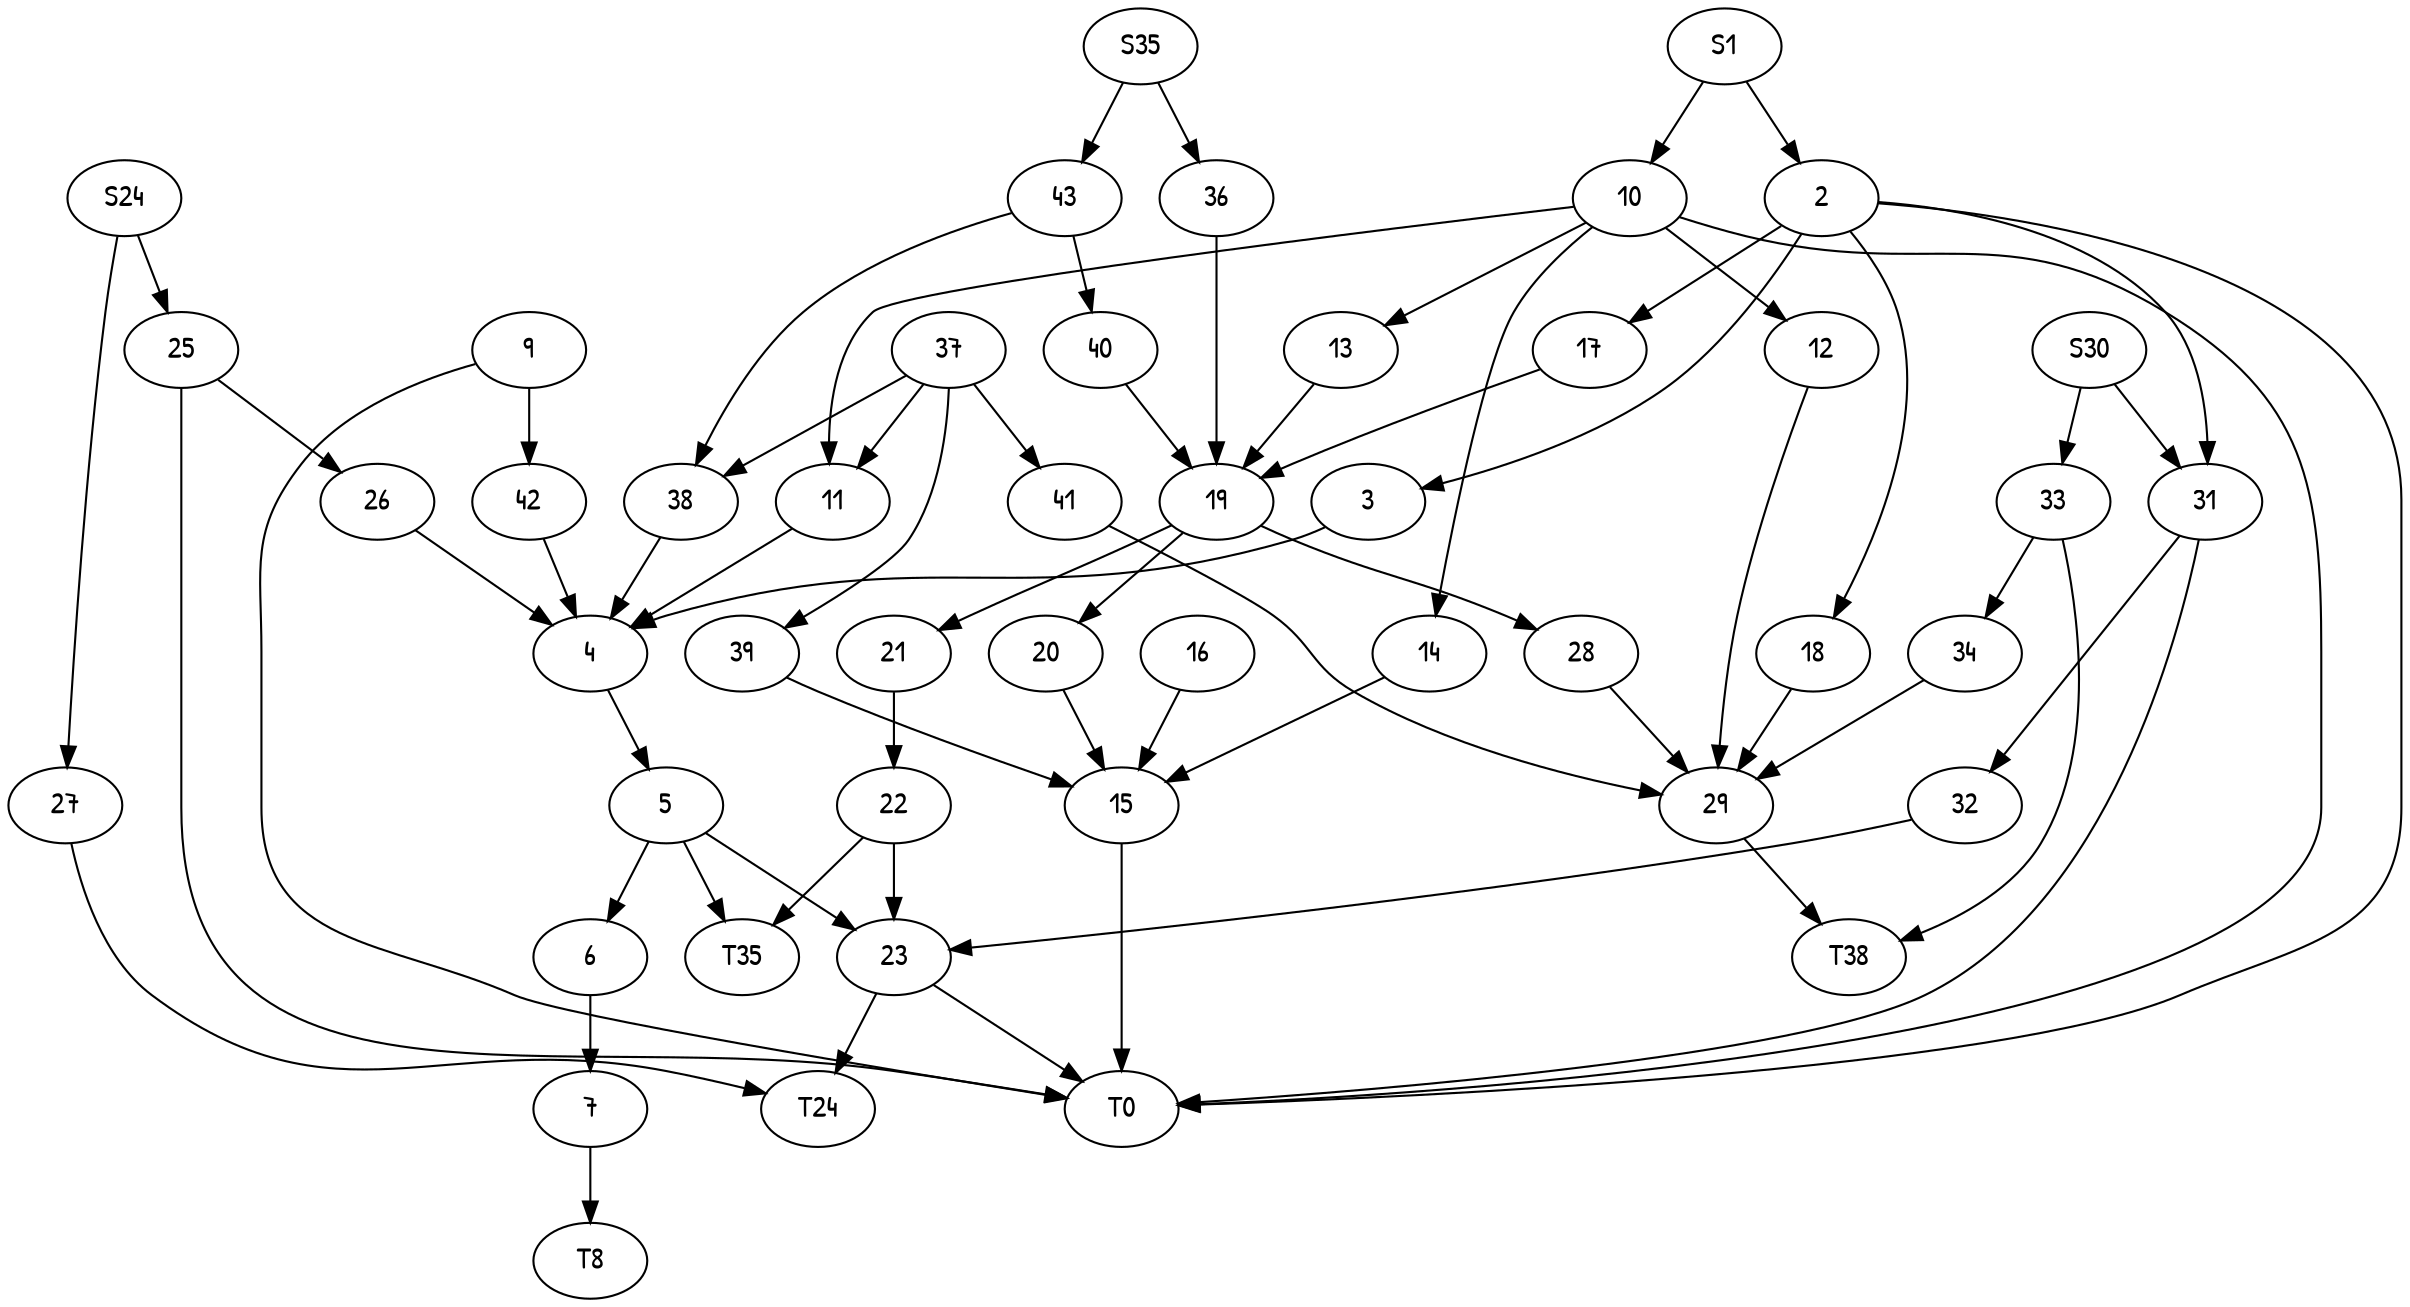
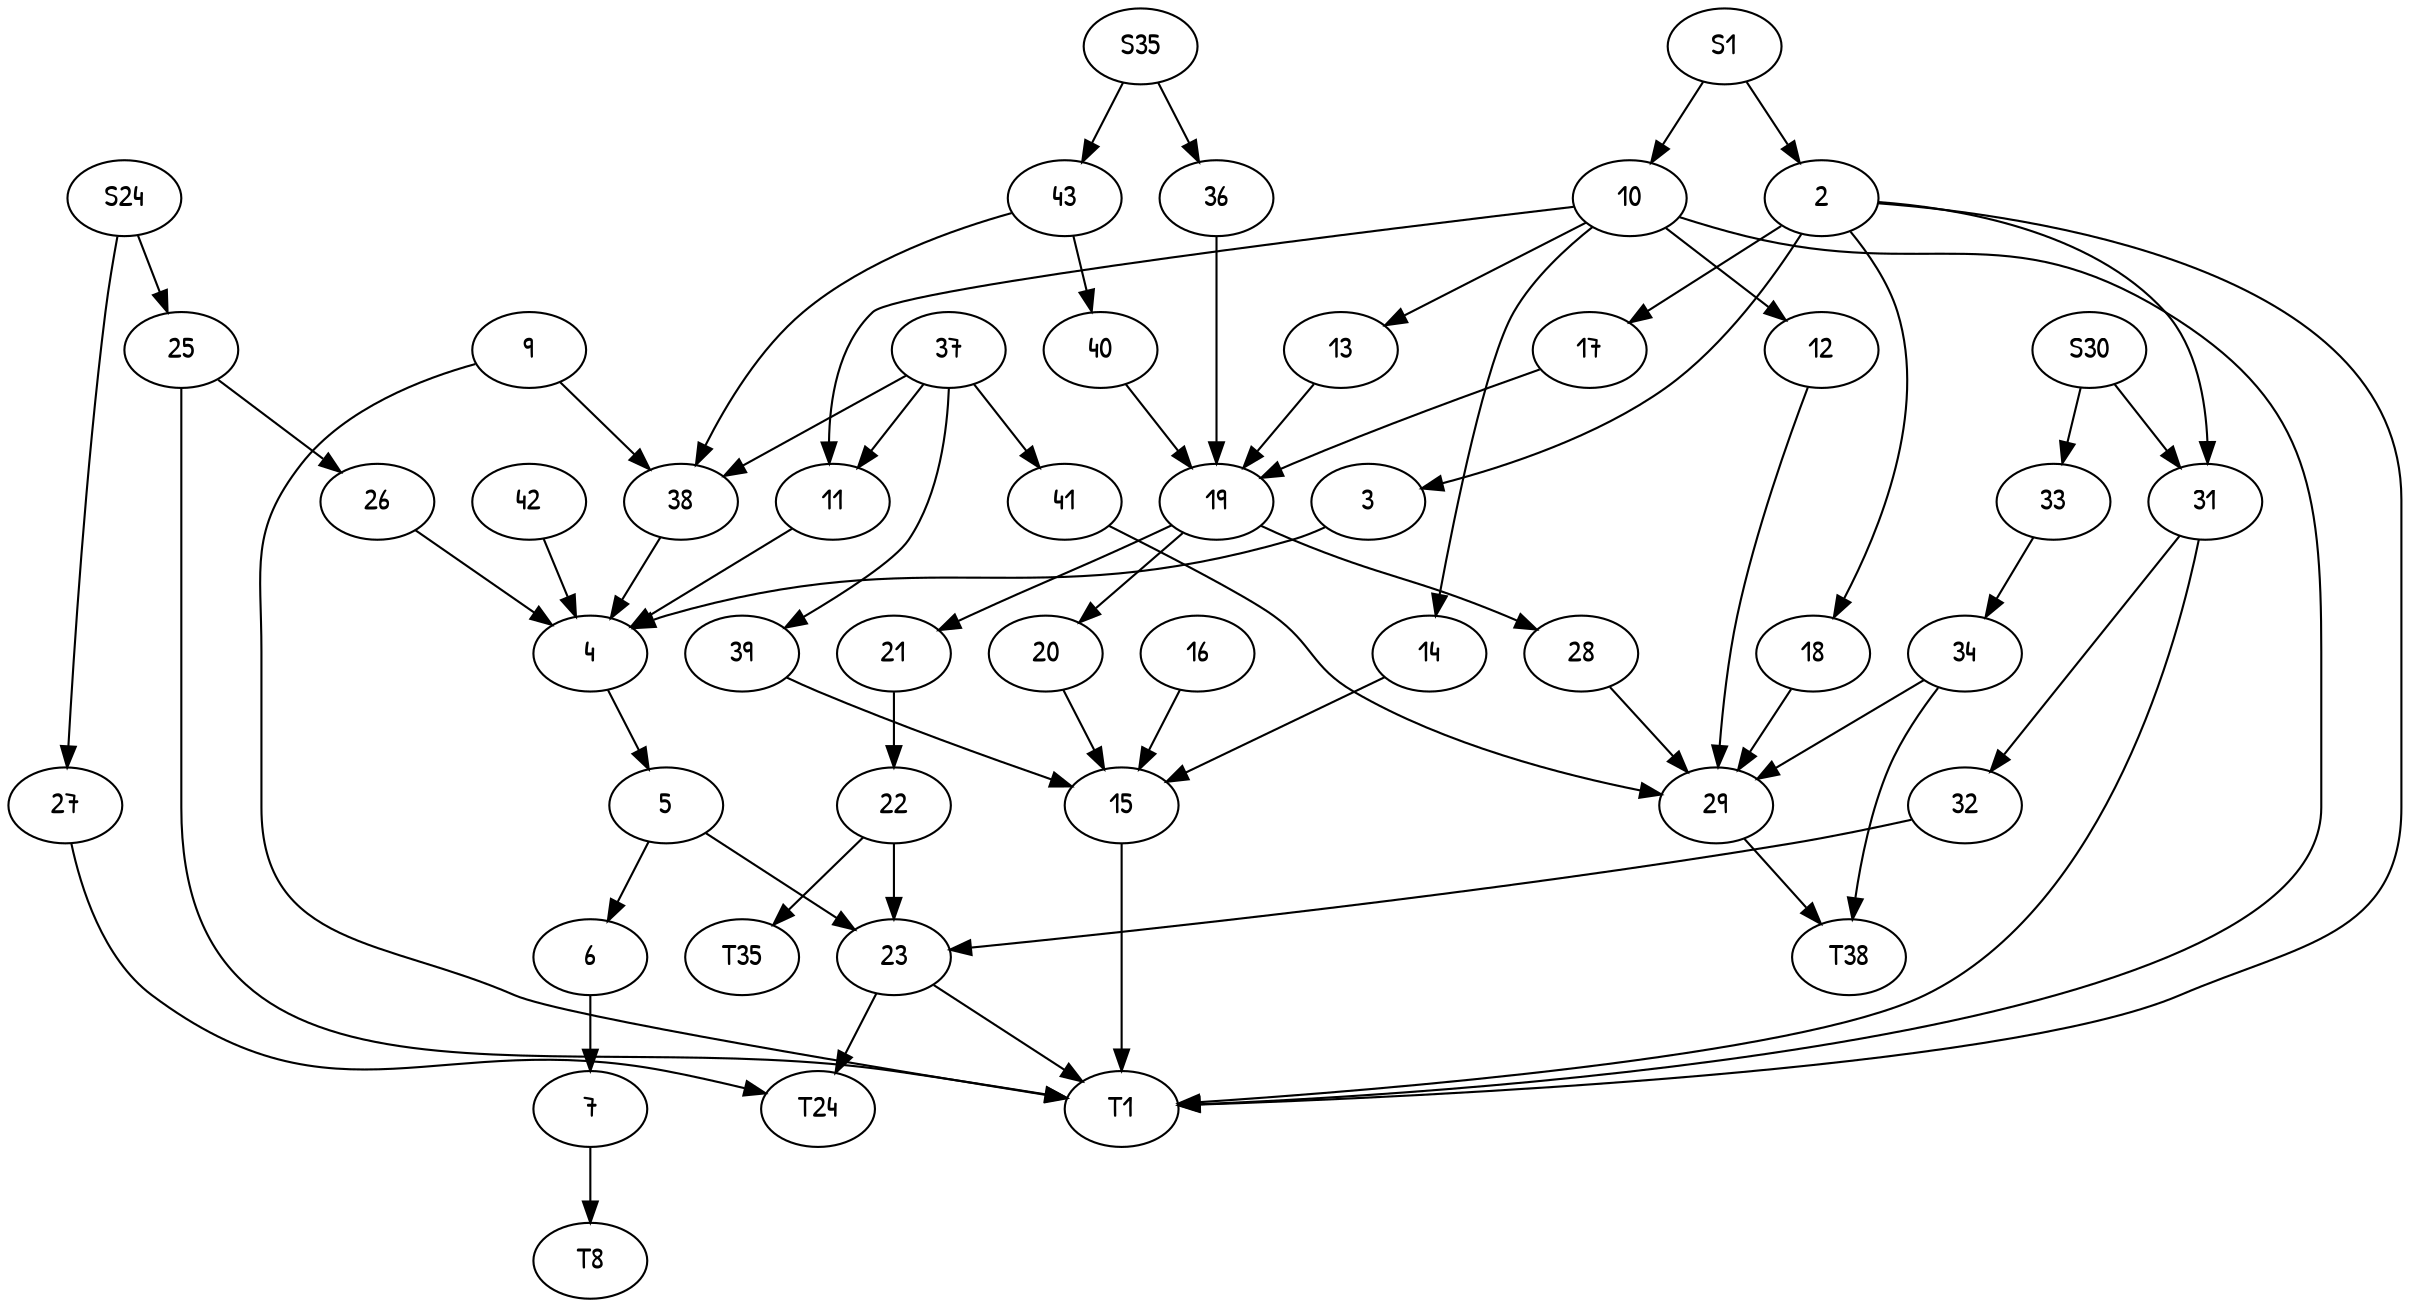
edge "9" -> "42": now "9" -> "38"
edge "33" -> "T38": now "34" -> "T38"
edge "5" -> "T35": removed
node "T0": label "T0" -> "T1"
